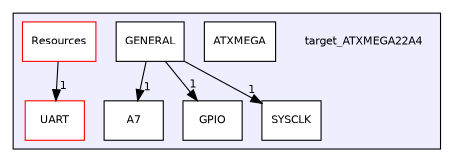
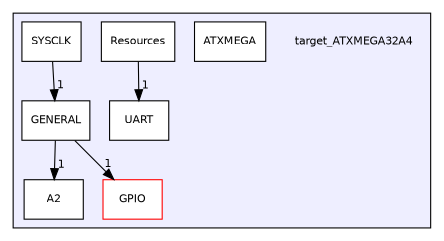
node "Resources": color red -> black
node "target_ATXMEGA22A4": label "target_ATXMEGA22A4" -> "target_ATXMEGA32A4"
edge "GENERAL" -> "SYSCLK": reversed
node "UART": color red -> black
node "A7": label "A7" -> "A2"
node "GPIO": color black -> red
